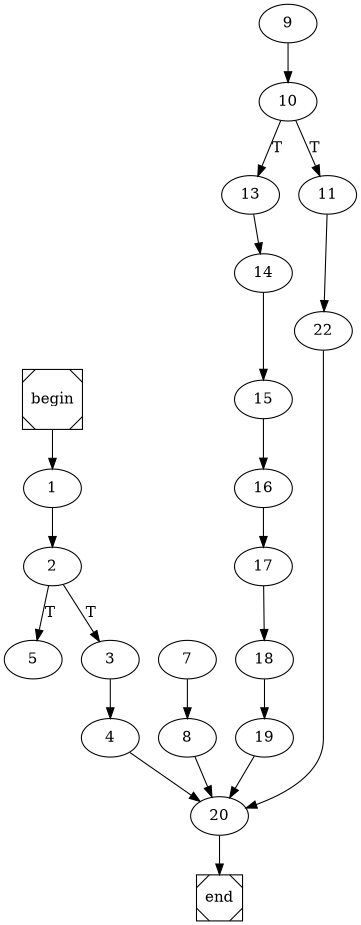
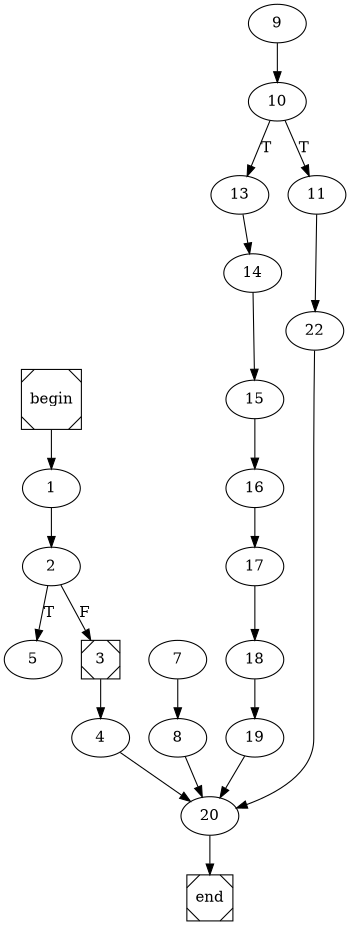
edge "2" -> "3": label "T" -> "F"
node "3": shape ellipse -> Msquare
